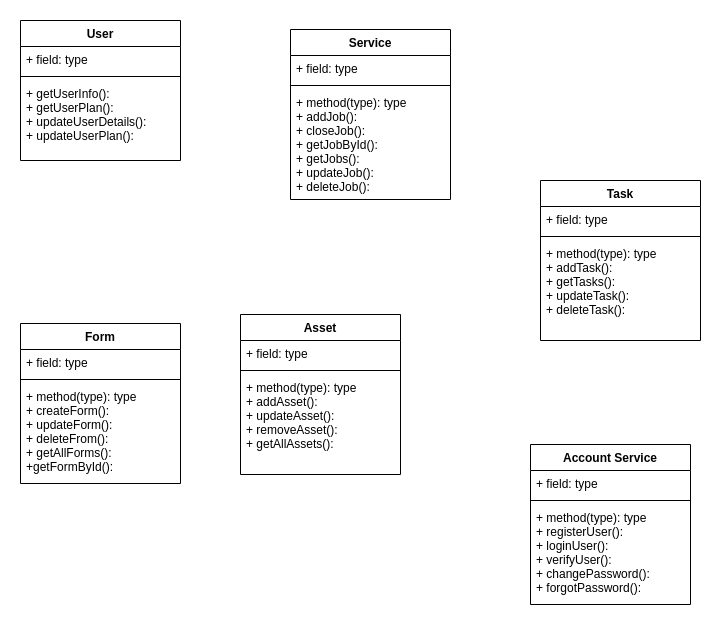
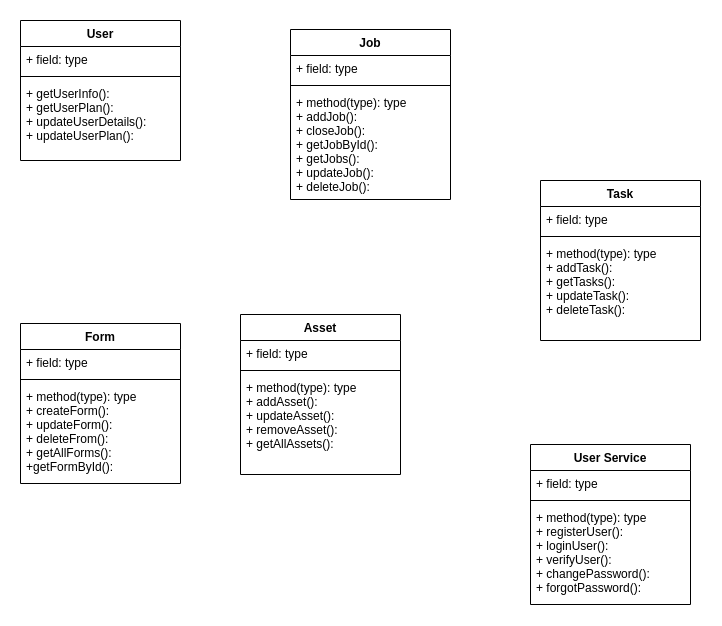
node "Service": label "Service" -> "Job"
node "Account Service": label "Account Service" -> "User Service"
